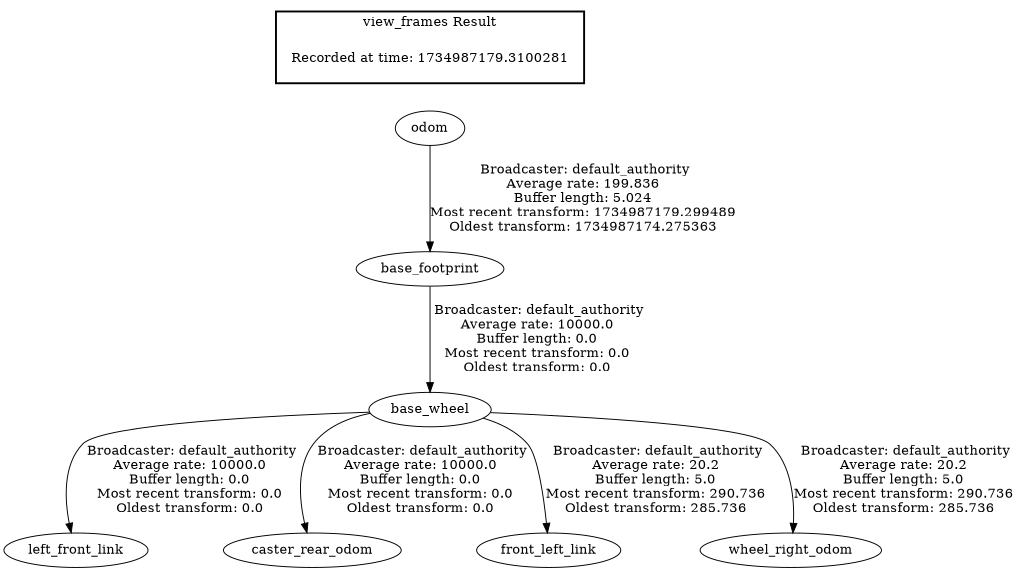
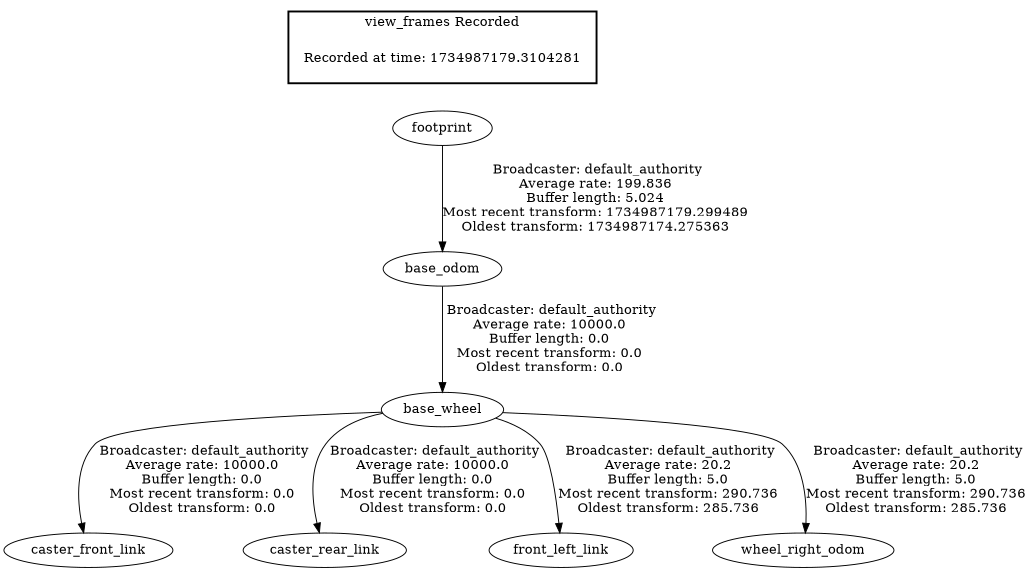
cluster "view_frames Result": label "view_frames Result" -> "view_frames Recorded"
node "Recorded at time: 1734987179.3100281": label "Recorded at time: 1734987179.3100281" -> "Recorded at time: 1734987179.3104281"
node "odom": label "odom" -> "footprint"
node "base_footprint": label "base_footprint" -> "base_odom"
node "left_front_link": label "left_front_link" -> "caster_front_link"
node "caster_rear_odom": label "caster_rear_odom" -> "caster_rear_link"
